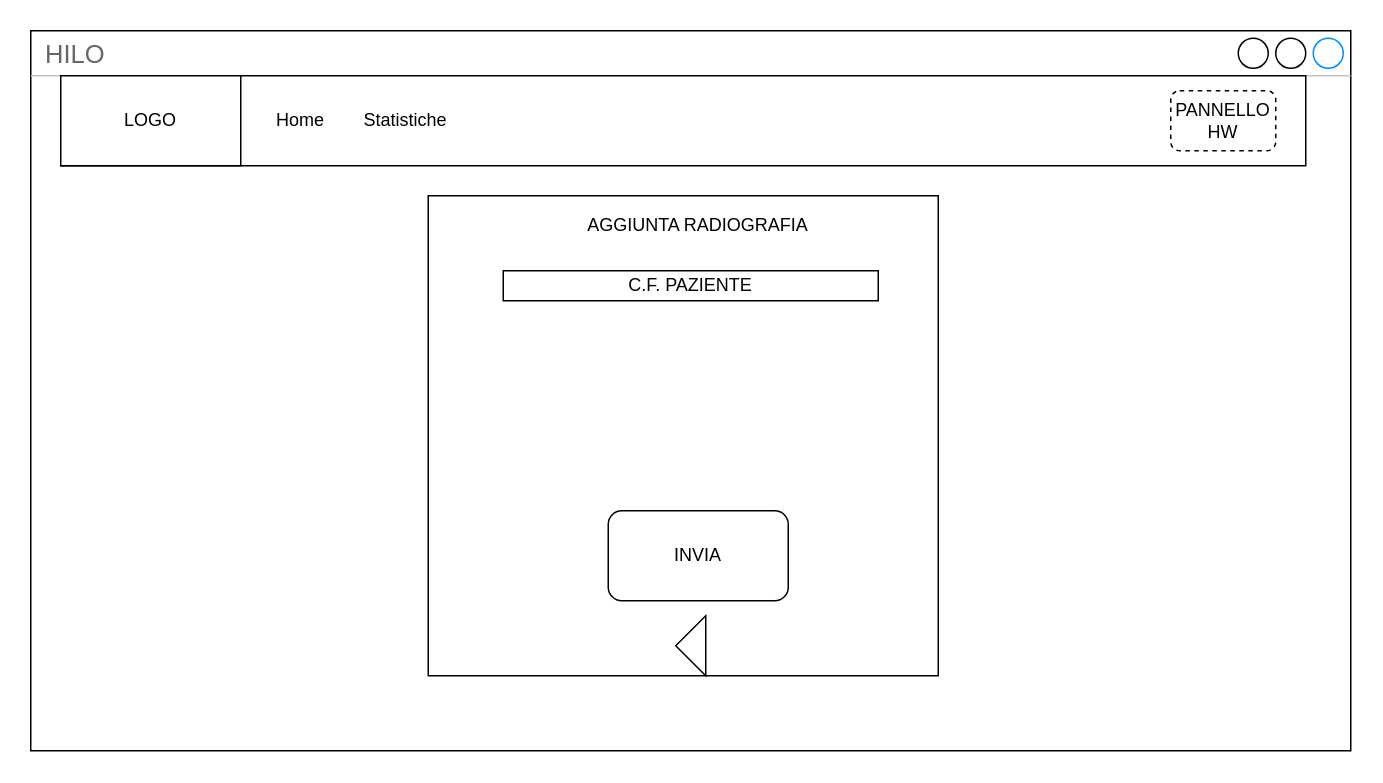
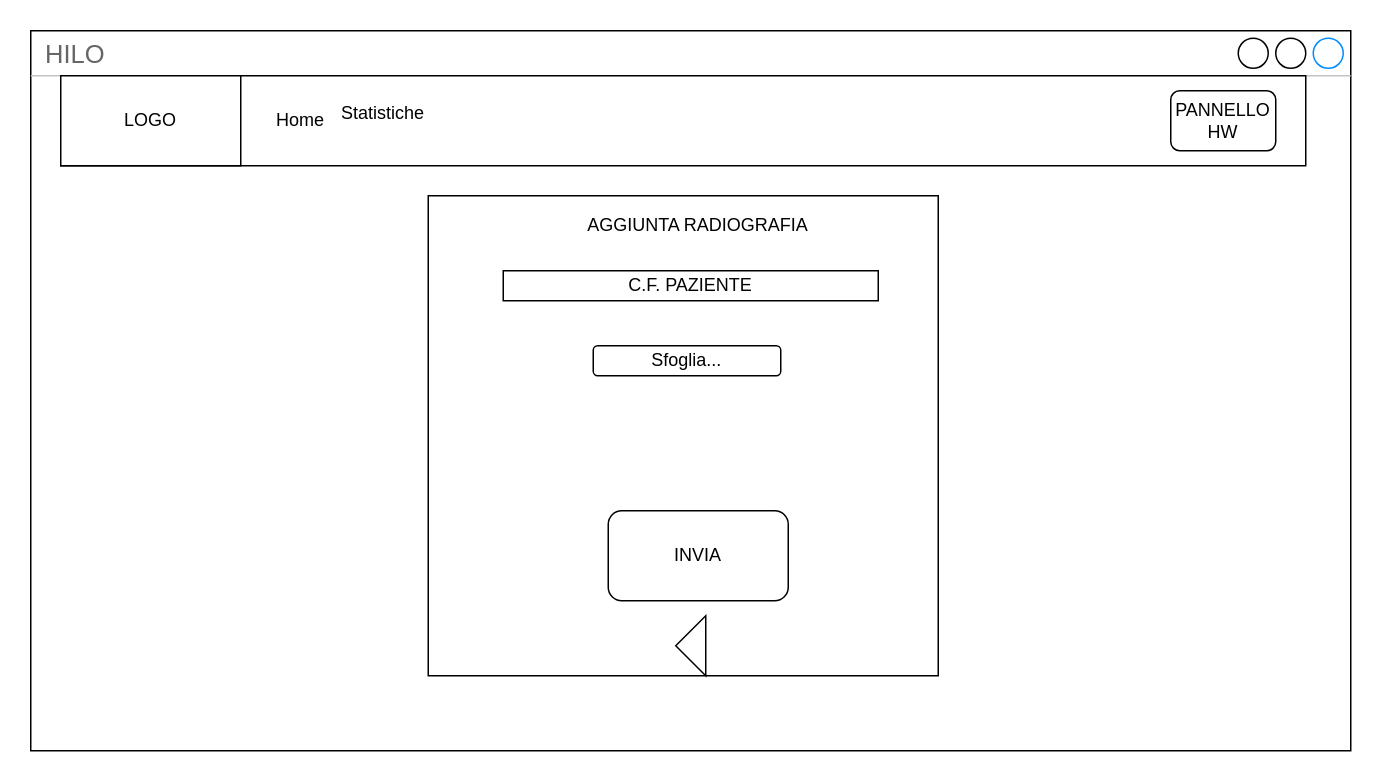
node "Statistiche": moved (406, 121) -> (383, 113)
node "PANNELLO HW": style dashed -> solid
node "Sfoglia...": added
